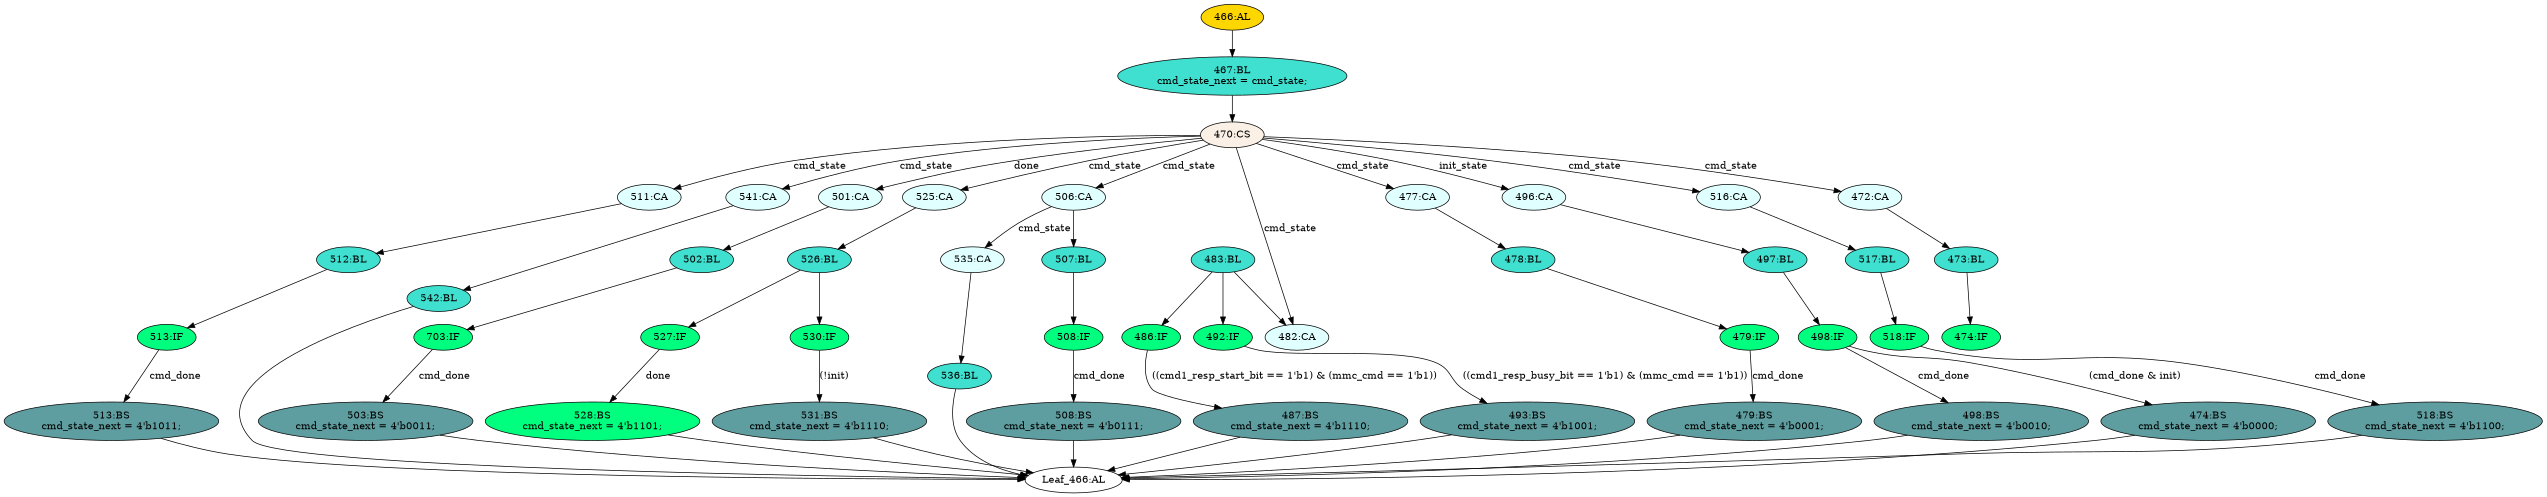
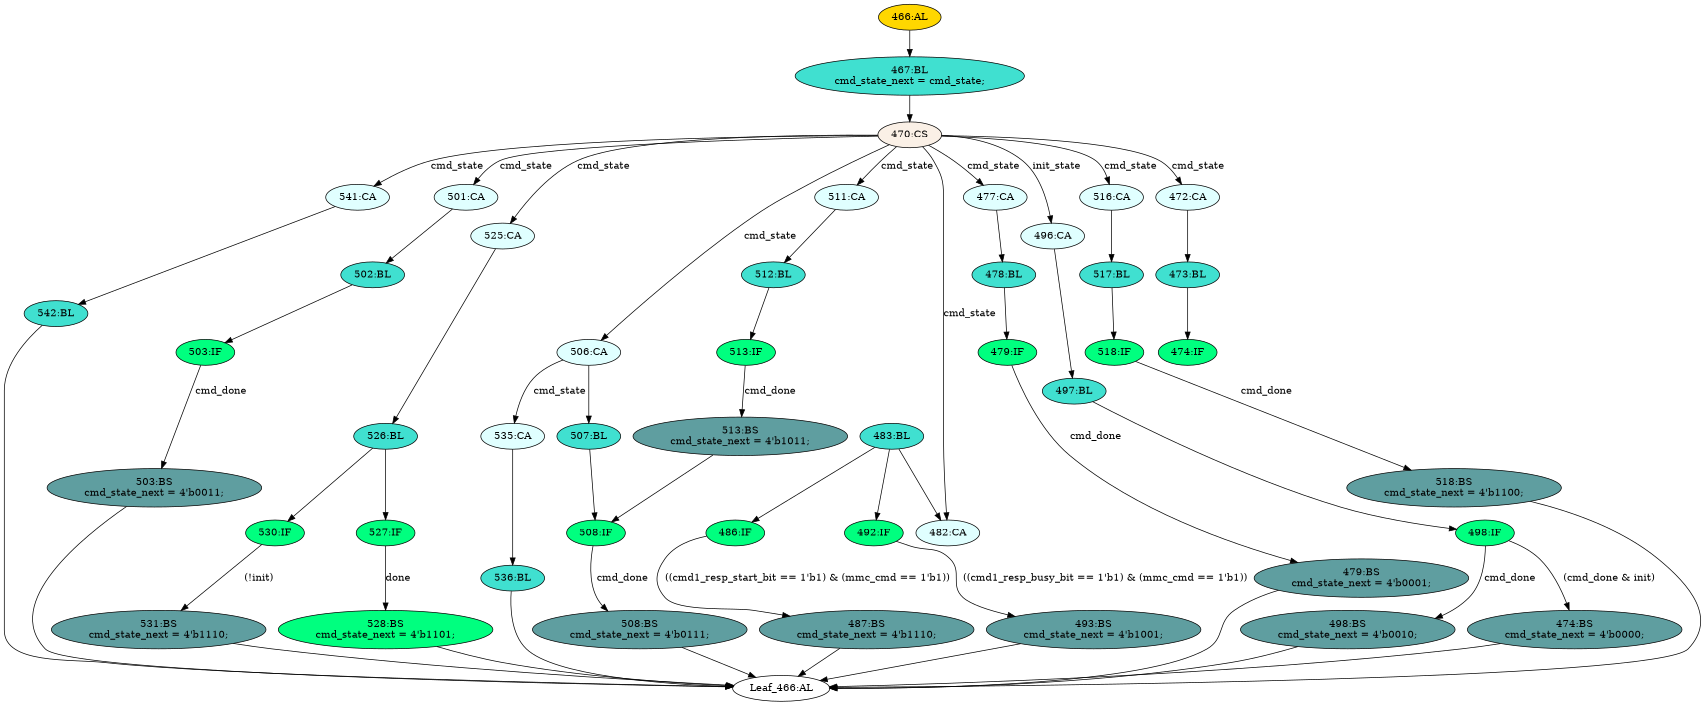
edge "470:CS" -> "501:CA": label "done" -> "cmd_state"
node "703:IF": label "703:IF" -> "503:IF"
edge "513:BS cmd_state_next = 4'b1011;" -> "Leaf_466:AL": now "513:BS cmd_state_next = 4'b1011;" -> "508:IF"
